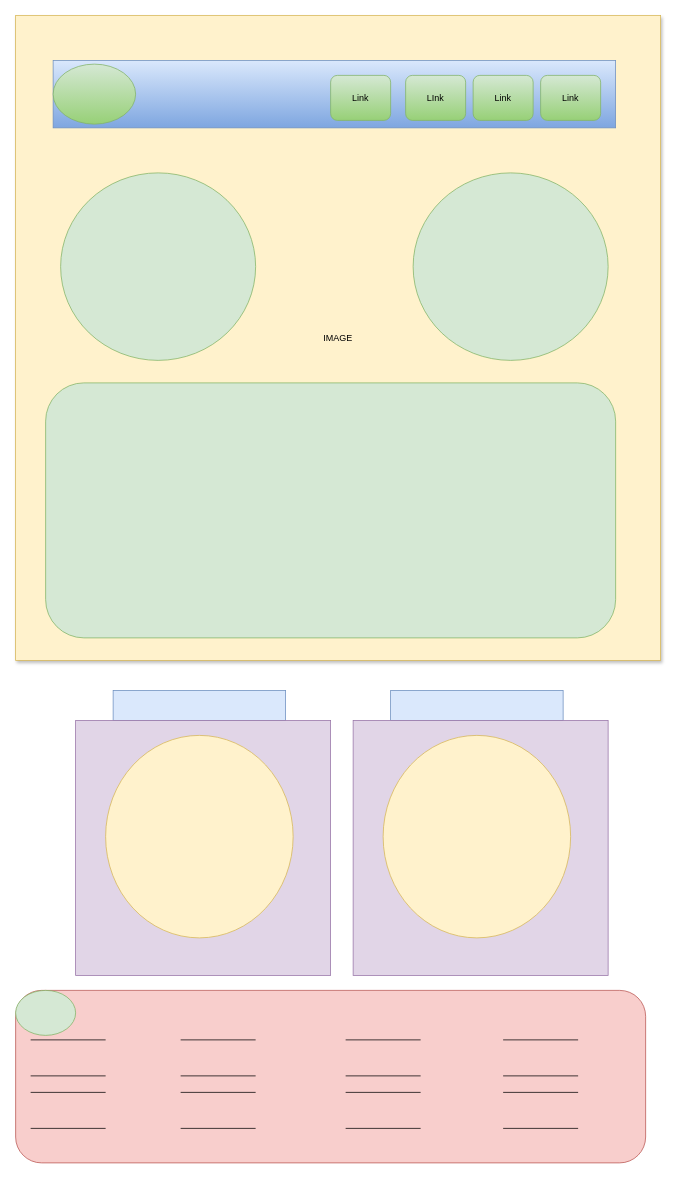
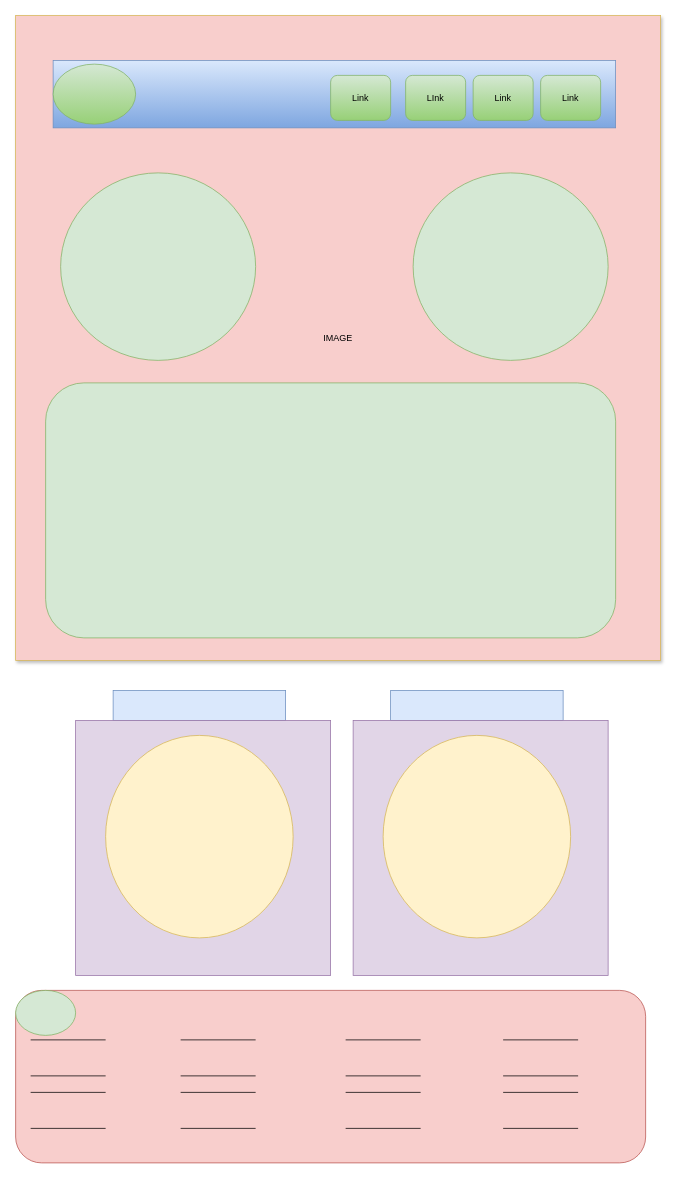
node "IMAGE": fillcolor #fff2cc -> #f8cecc
